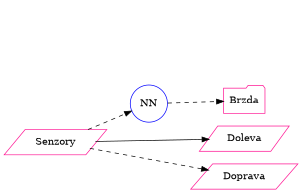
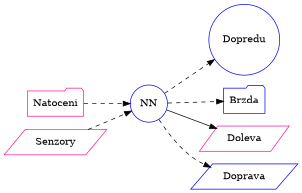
node "Dopredu": added
node "Brzda": color deeppink -> blue
node "Natoceni": added
edge "Senzory" -> "Doleva": now "NN" -> "Doleva"
edge "Senzory" -> "Doprava": now "NN" -> "Doprava"
node "Doprava": color deeppink -> blue
